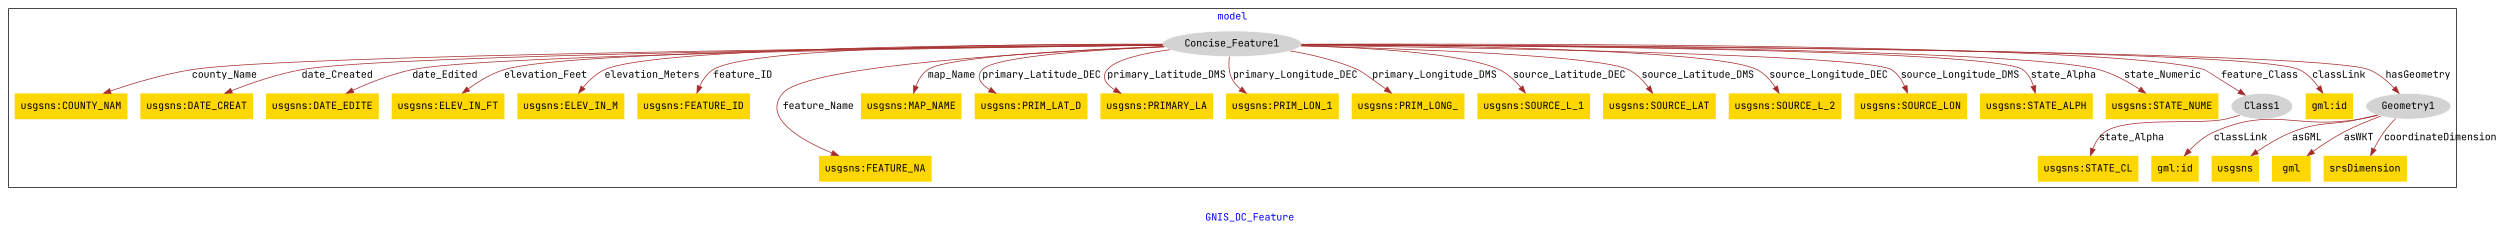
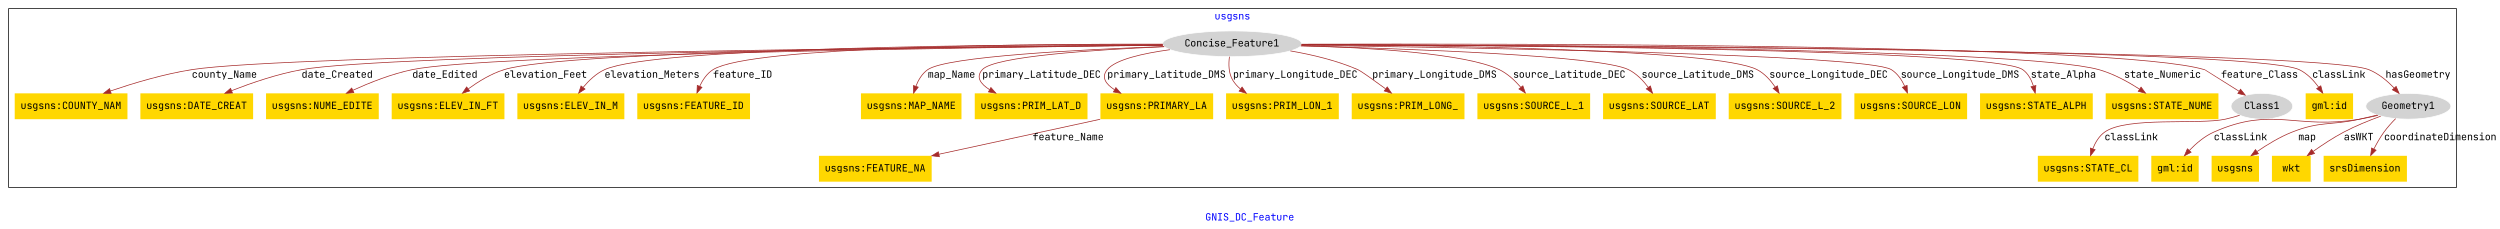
cluster "model": label "model" -> "usgsns"
edge "Concise_Feature1" -> "usgsns:FEATURE_NA": now "usgsns:PRIMARY_LA" -> "usgsns:FEATURE_NA"
node "usgsns:DATE_EDITE": label "usgsns:DATE_EDITE" -> "usgsns:NUME_EDITE"
edge "Class1" -> "usgsns:STATE_CL": label "state_Alpha" -> "classLink"
edge "Geometry1" -> "usgsns": label "asGML" -> "map"
node "gml": label "gml" -> "wkt"
